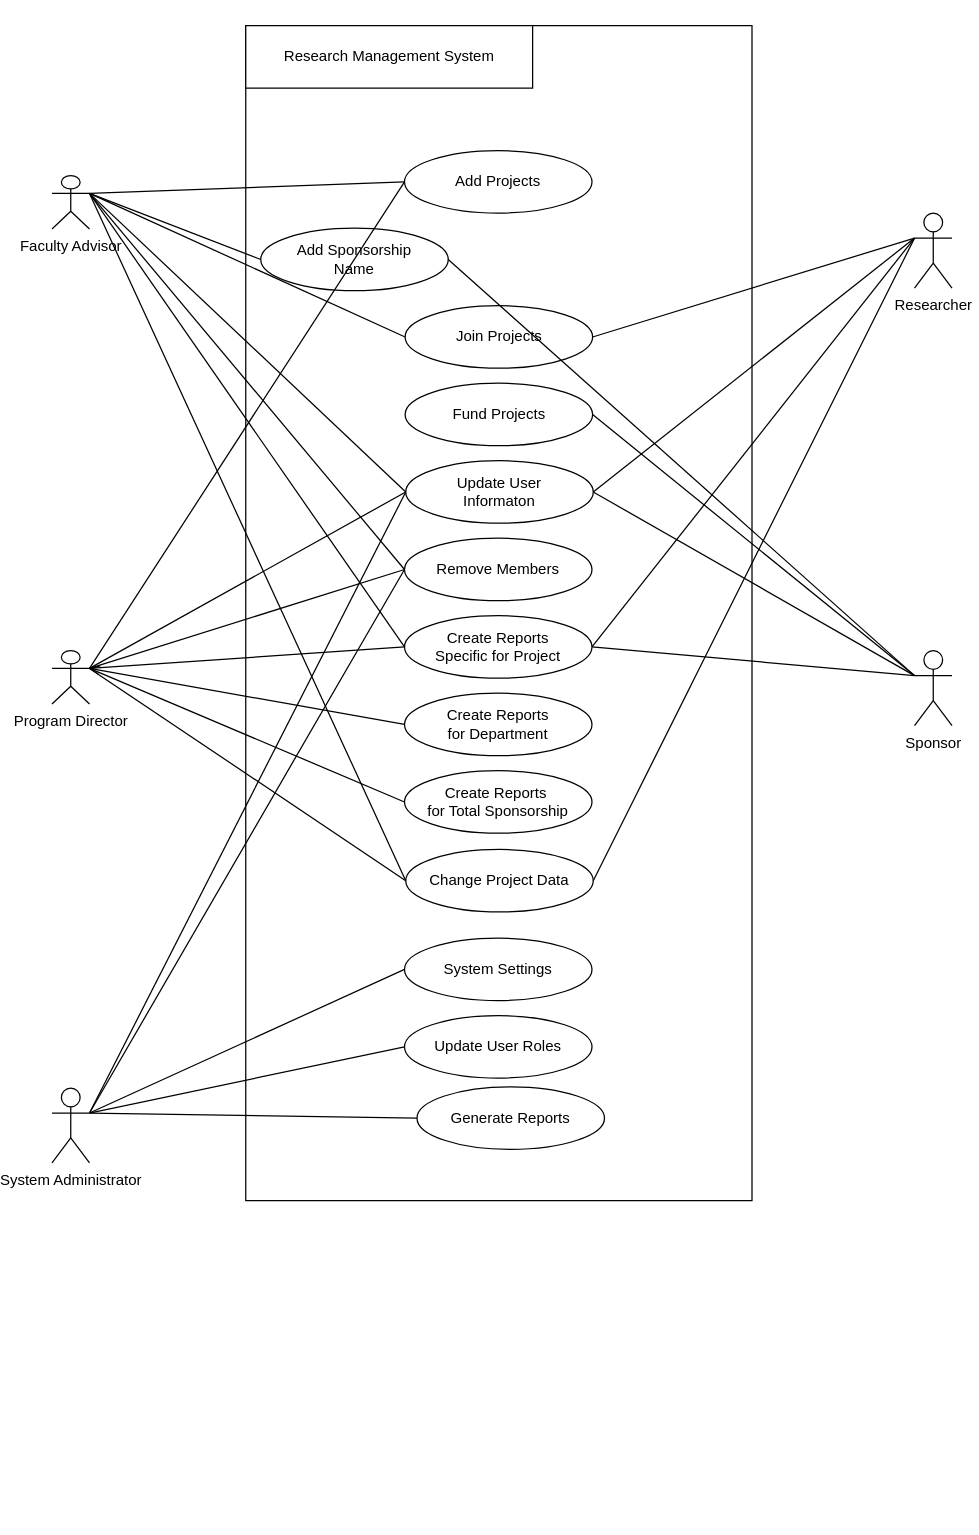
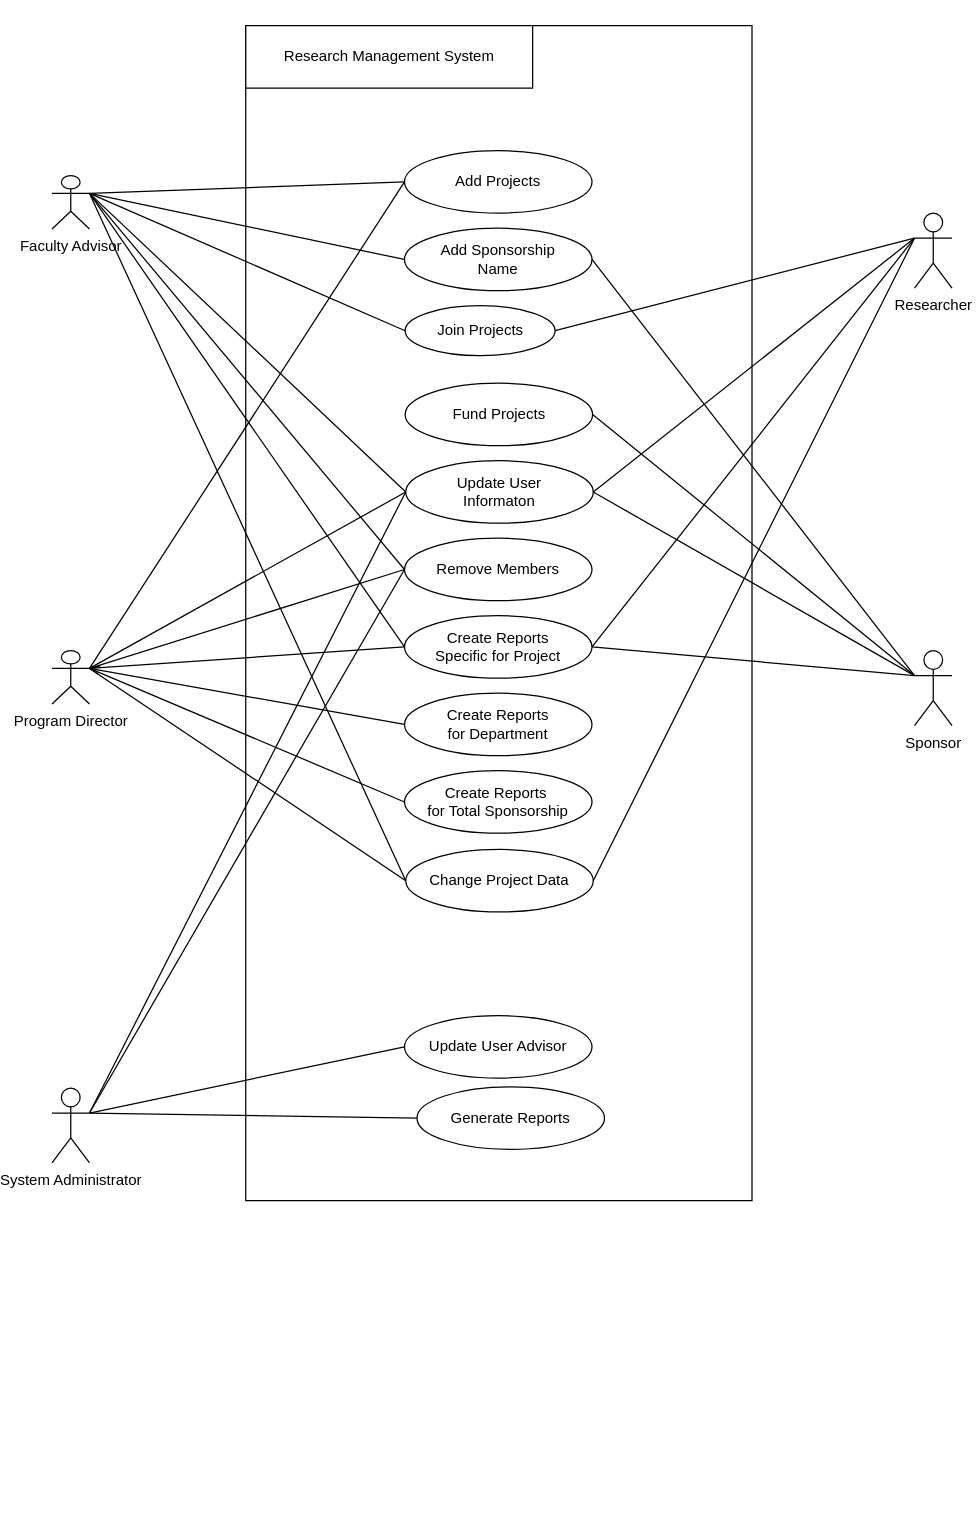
node "Add Sponsorship Name": moved (354, 259) -> (498, 259)
node "Join Projects": size 188x63 -> 150x50
node "System Settings": removed
edge "System Settings" -- "System Administrator": removed
node "Update User Roles": label "Update User Roles" -> "Update User Advisor"
